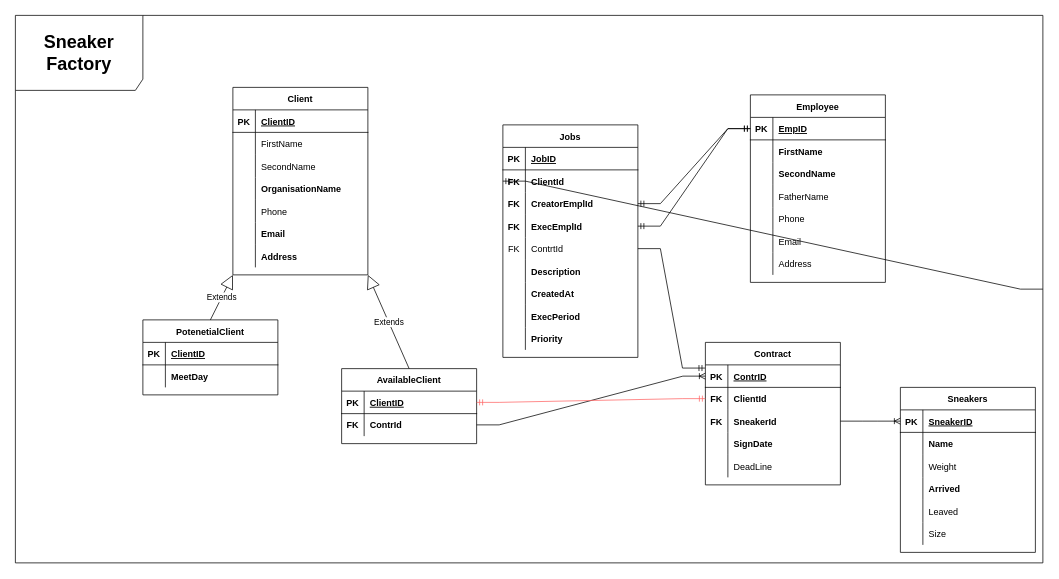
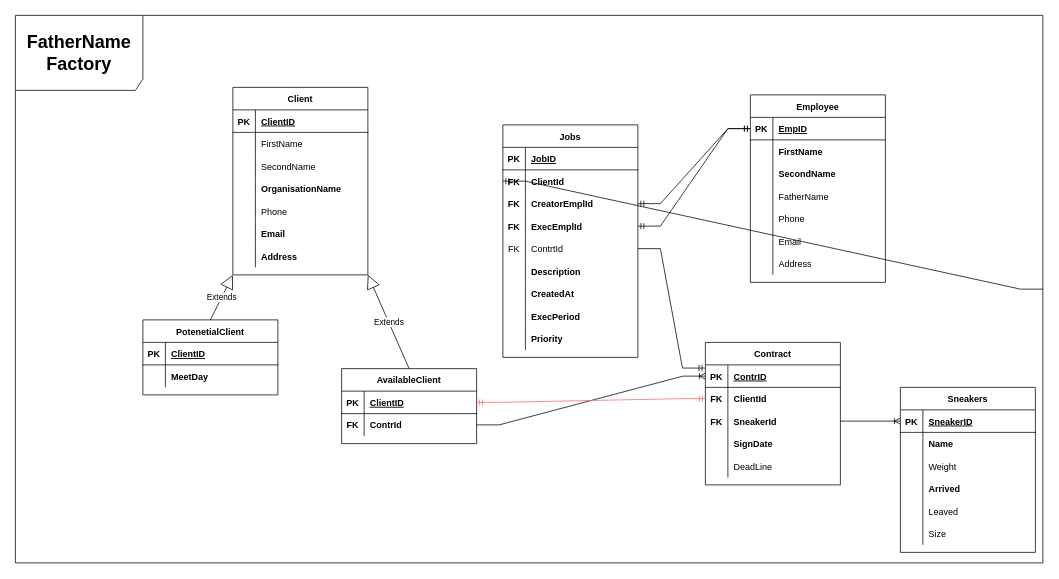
node "Sneaker Factory": label "Sneaker Factory" -> "FatherName Factory"
